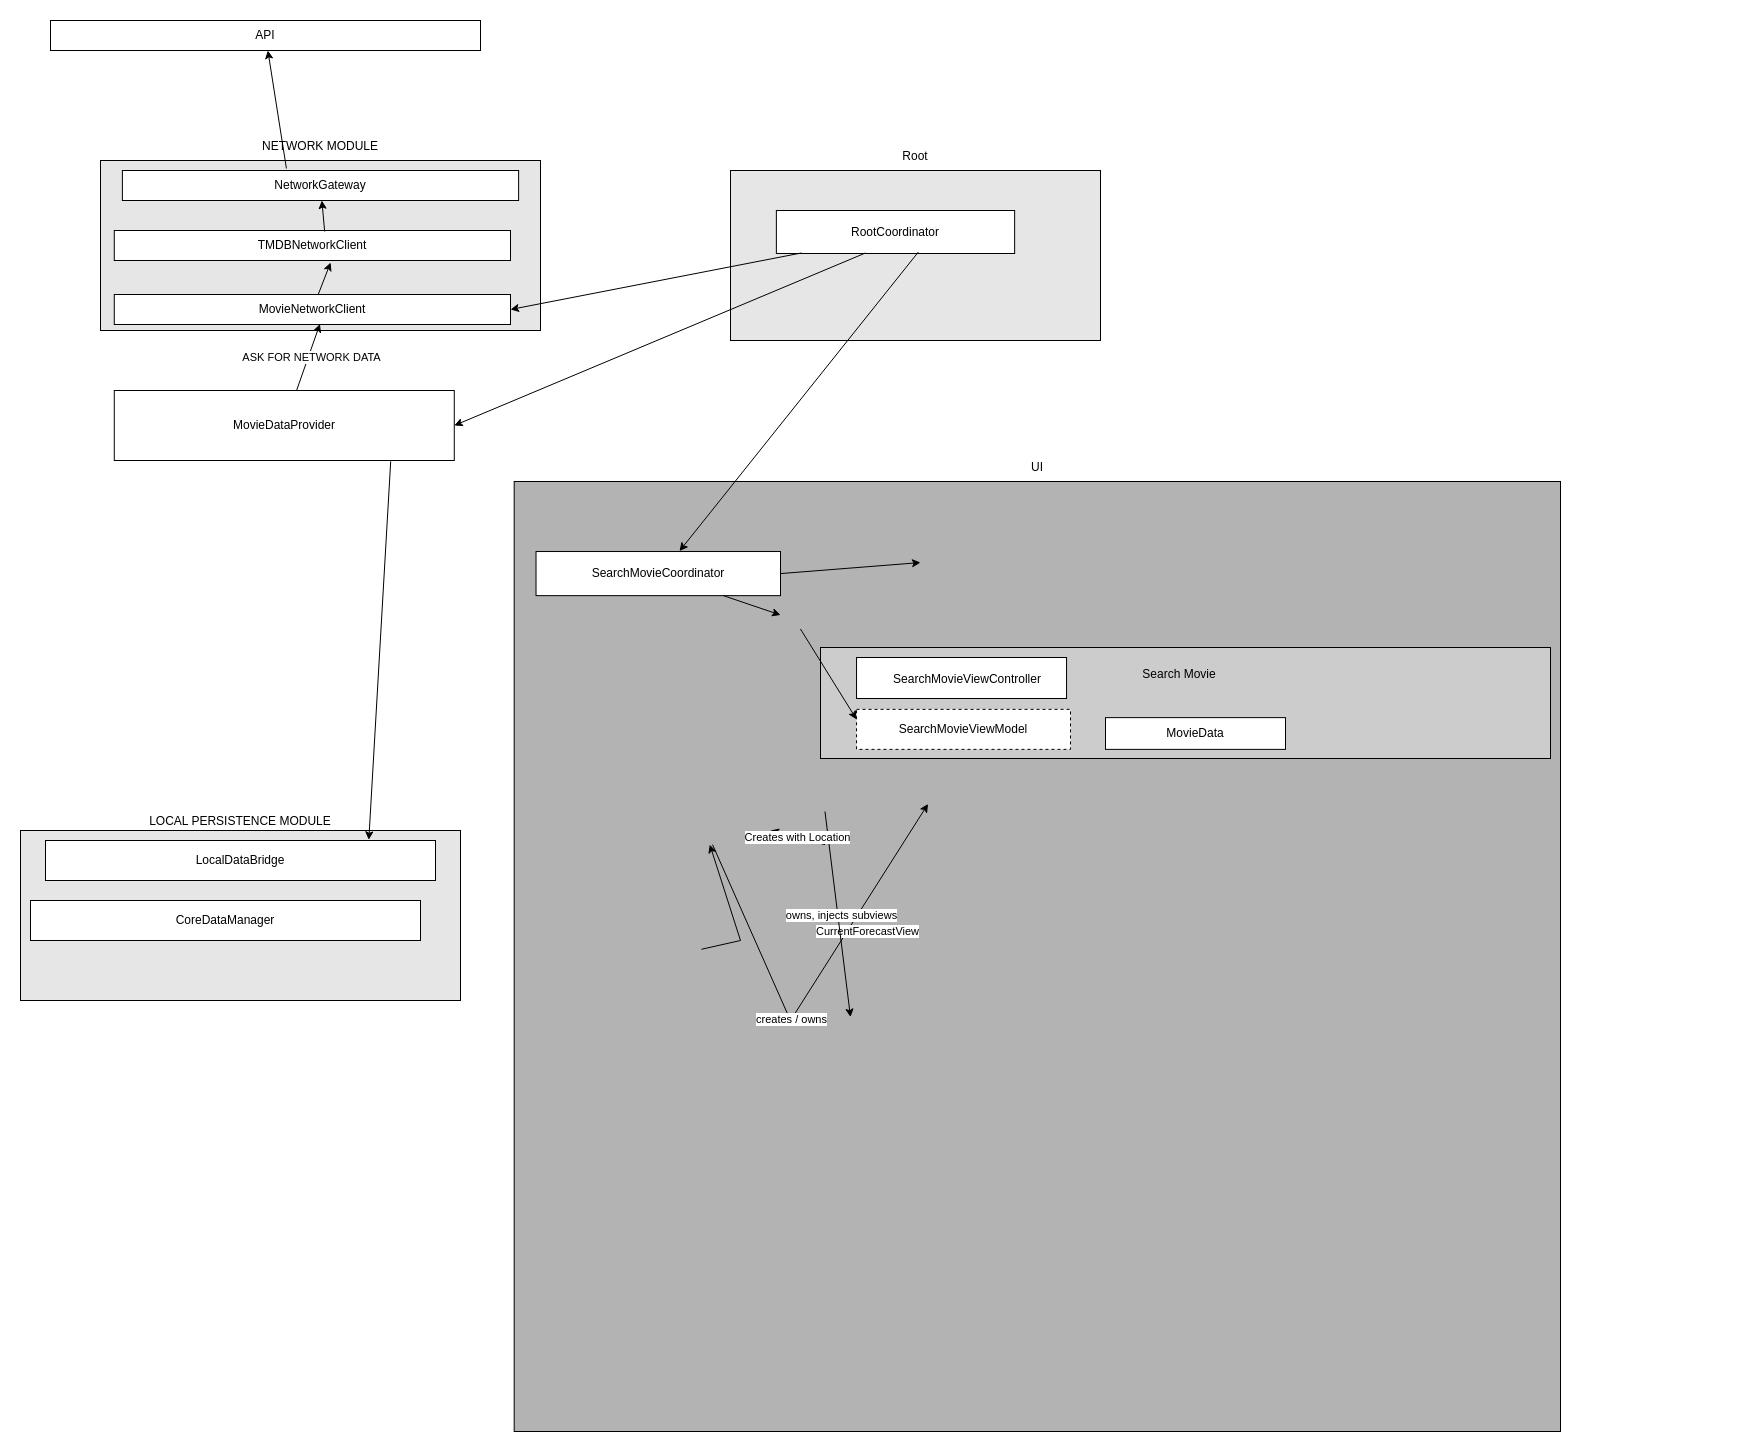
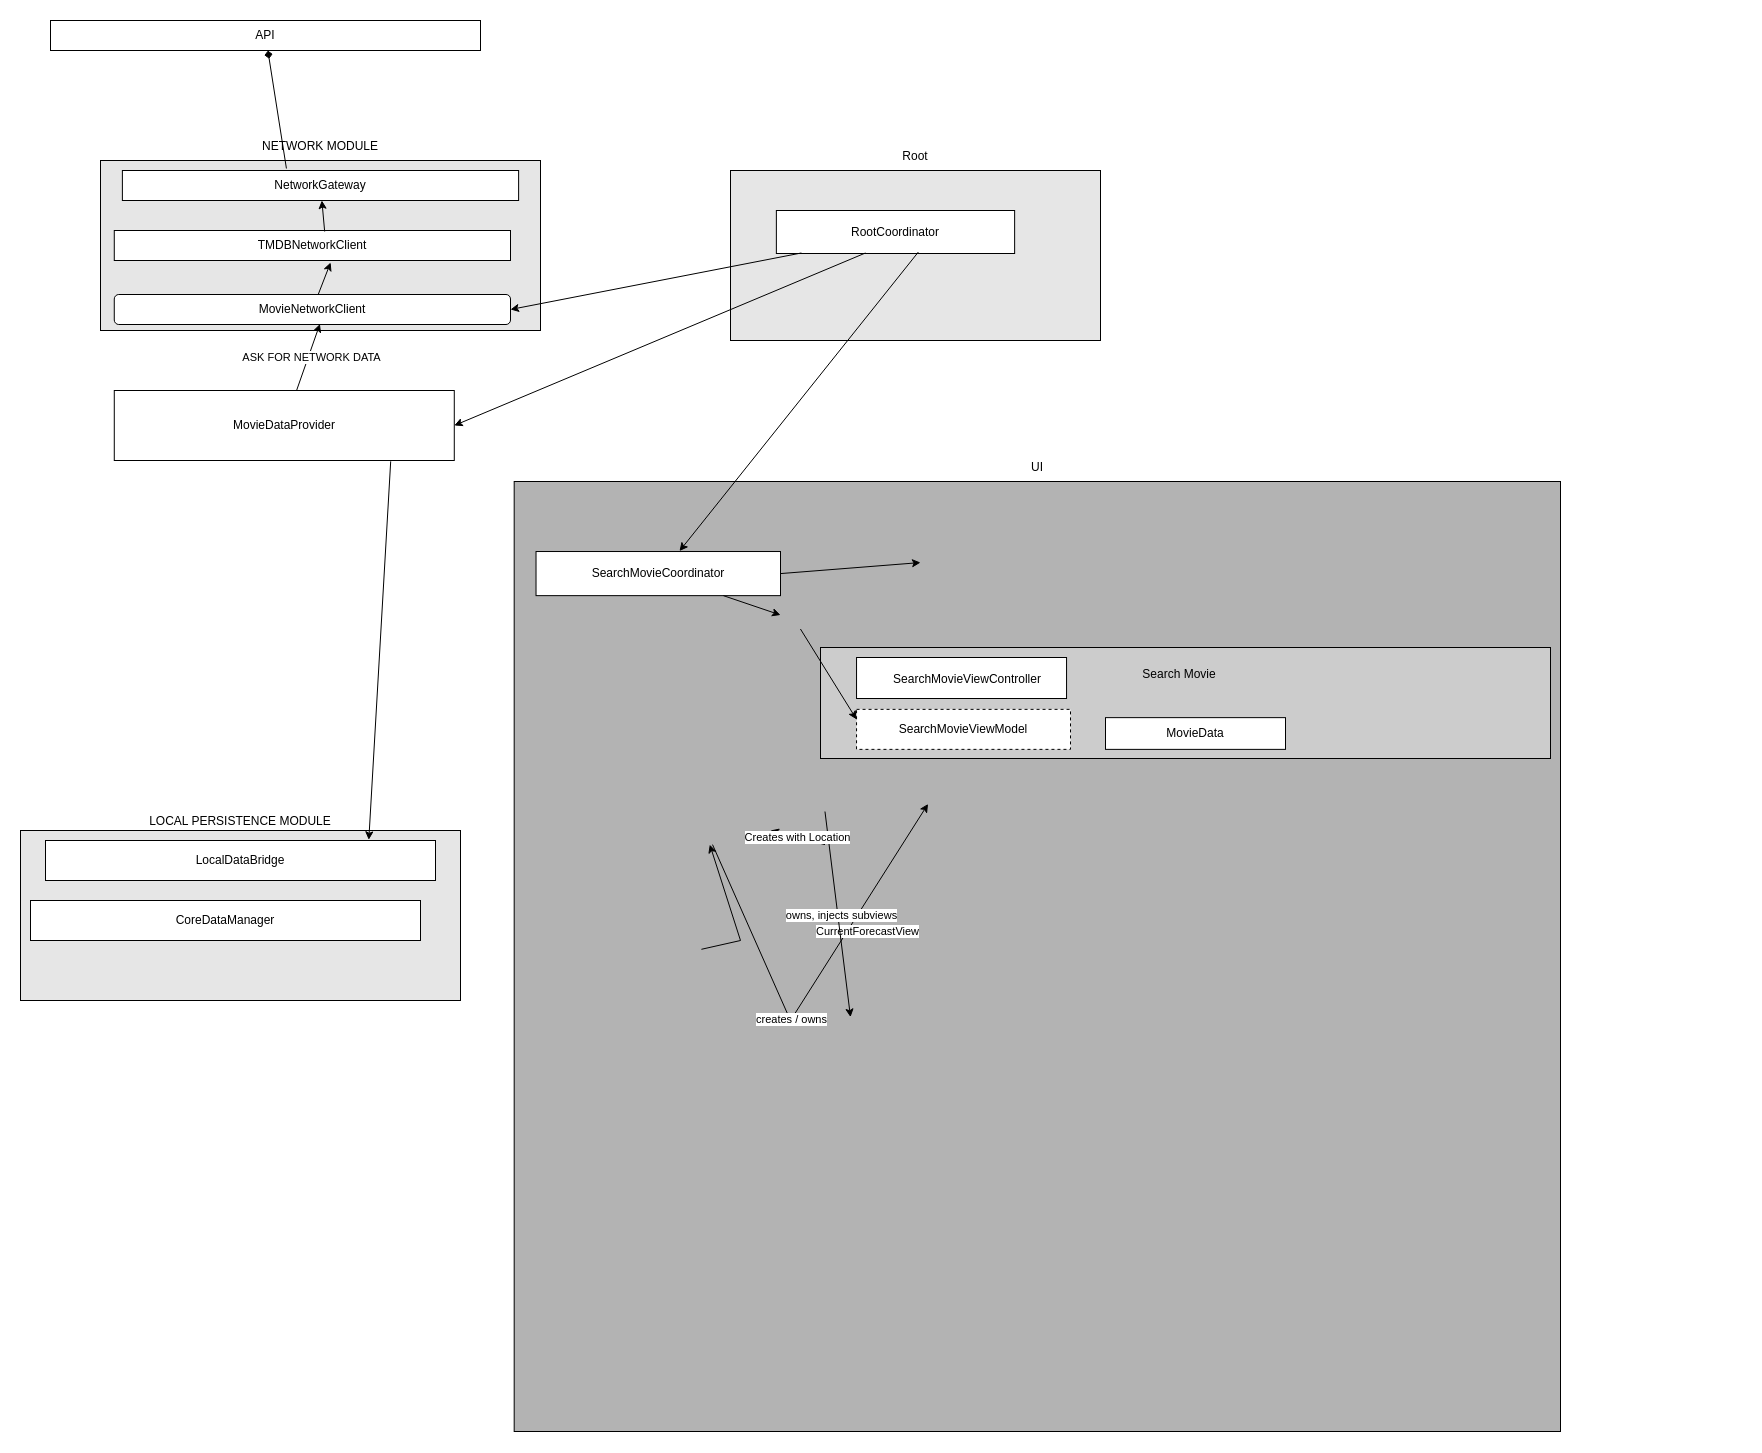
edge "NetworkGateway" -> "API": arrowhead classic -> diamond
node "MovieNetworkClient": shape rectangle -> rounded rectangle
